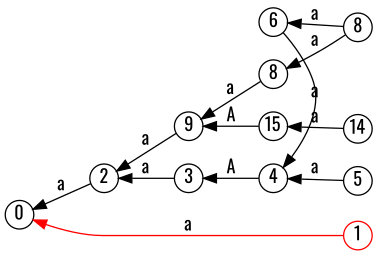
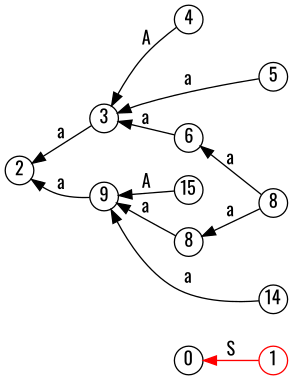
edge "6" -> "4": now "6" -> "3"
edge "14" -> "15": now "14" -> "9"
edge "5" -> "4": now "5" -> "3"
edge "2" -> "0": removed, label "a"
edge "1" -> "0": label "a" -> "S"
